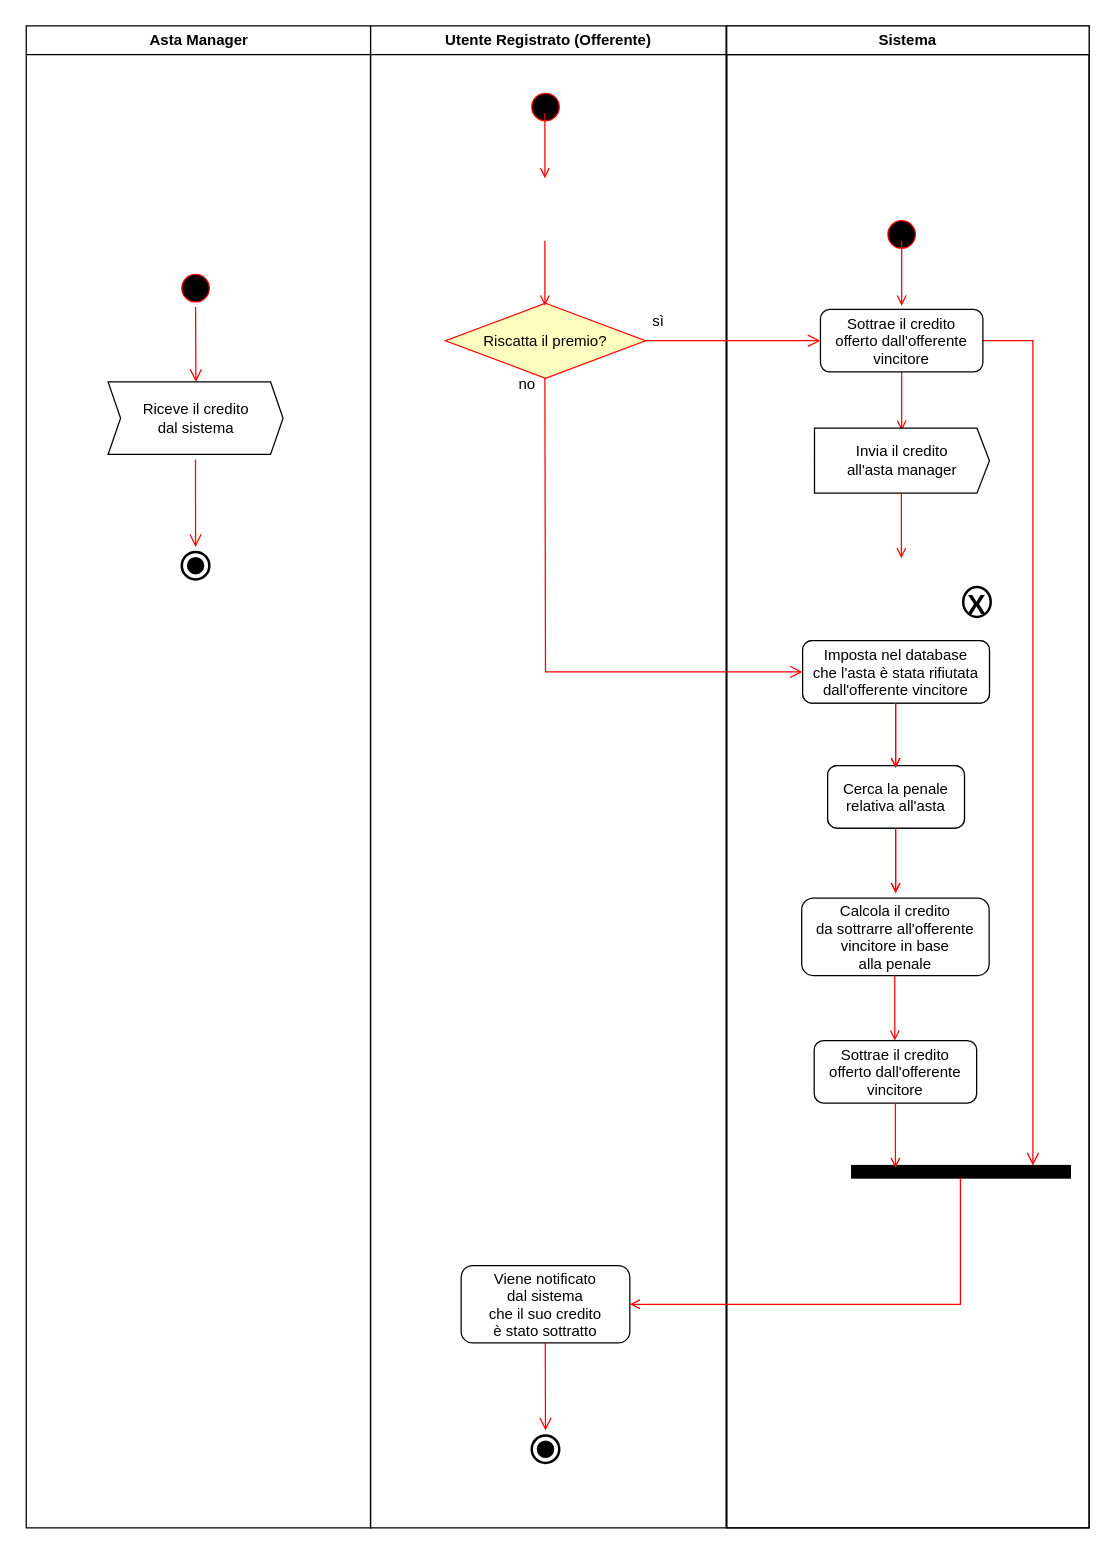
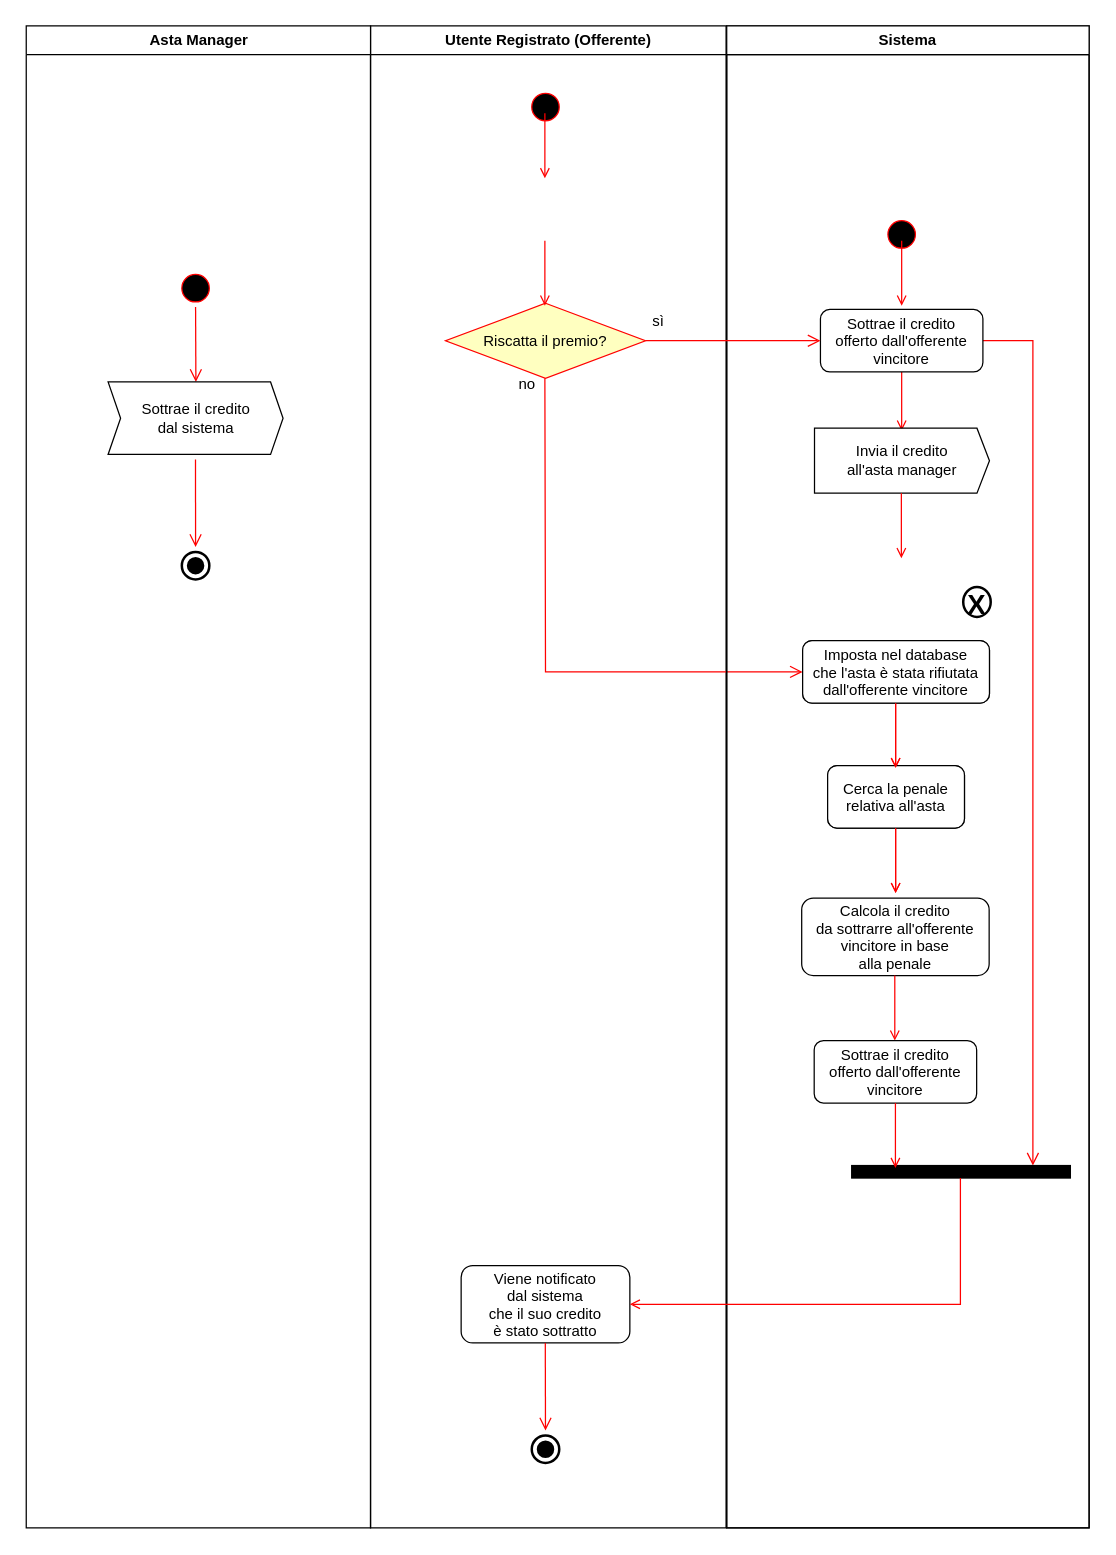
node "Riceve il credito dal sistema": label "Riceve il credito dal sistema" -> "Sottrae il credito dal sistema"
